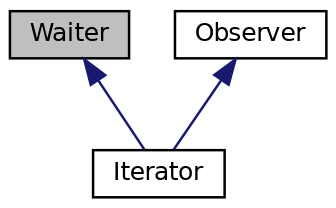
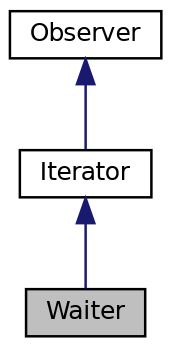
edge "Iterator" -> "Waiter": reversed
